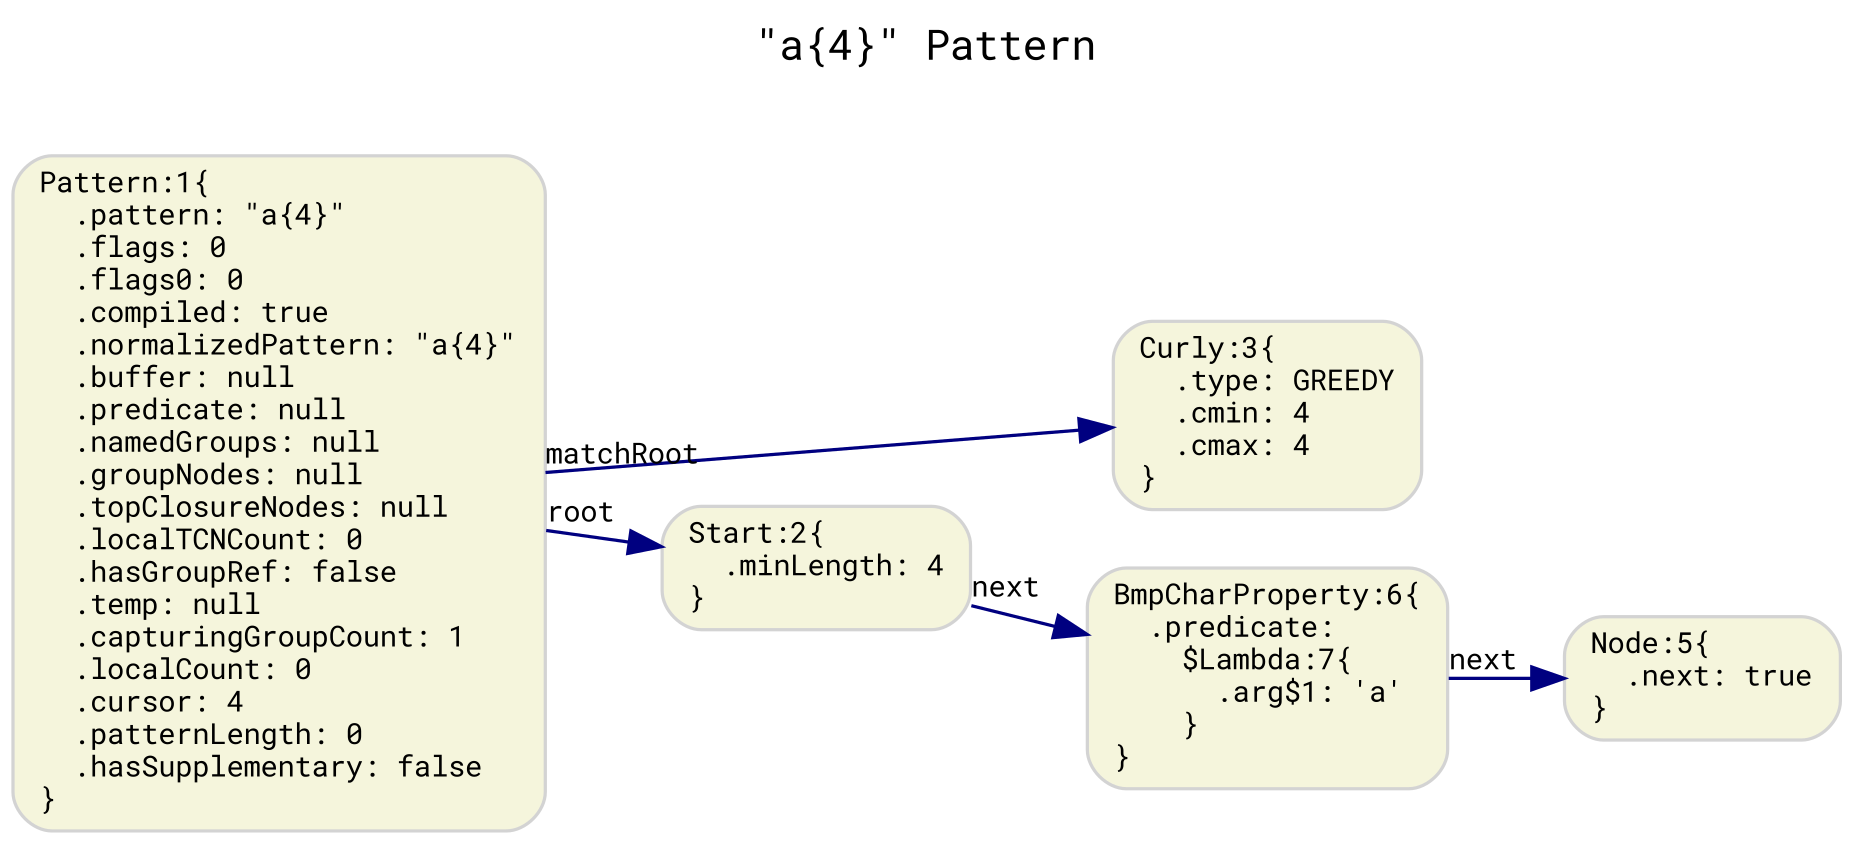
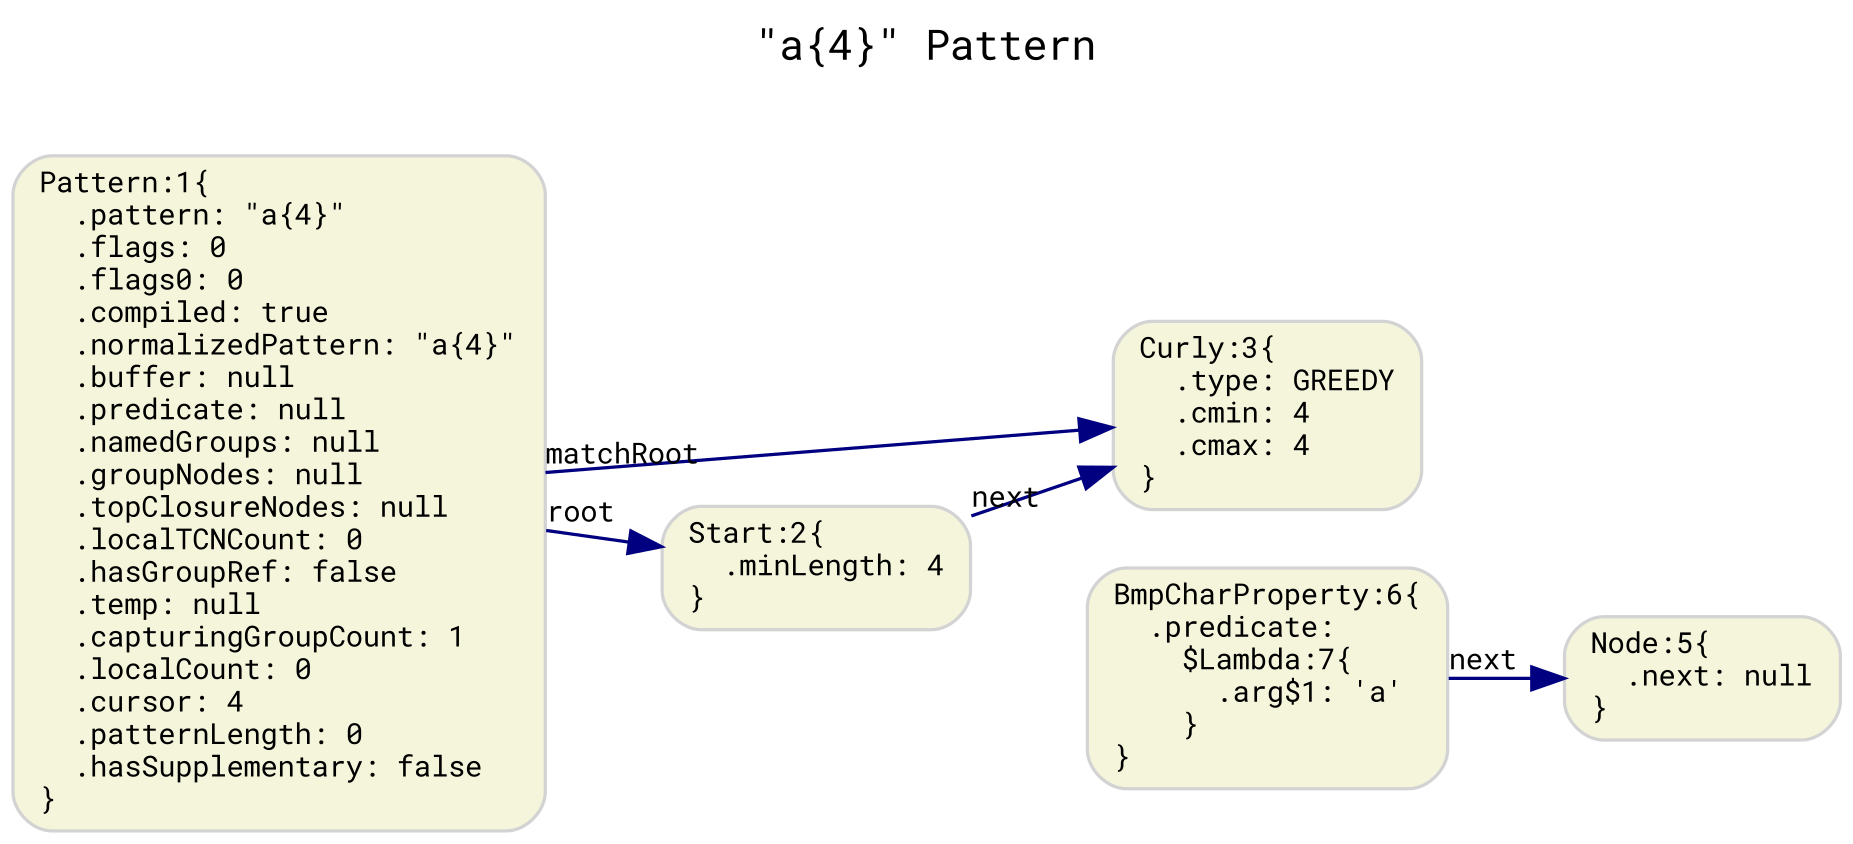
edge "Start:2{ .minLength: 4 }" -> "BmpCharProperty:6{ .predicate: $Lambda:7{ .arg$1: 'a' } }": now "Start:2{ .minLength: 4 }" -> "Curly:3{ .type: GREEDY .cmin: 4 .cmax: 4 }"
node "Node:5{ .next: true }": label "Node:5{ .next: true }" -> "Node:5{ .next: null }"
